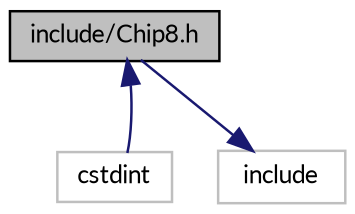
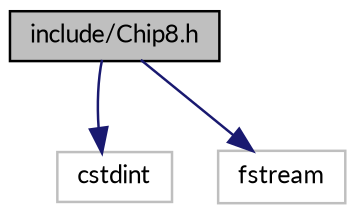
edge "cstdint" -> "include/Chip8.h": reversed
node "include": label "include" -> "fstream"
